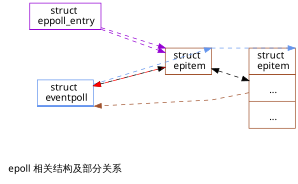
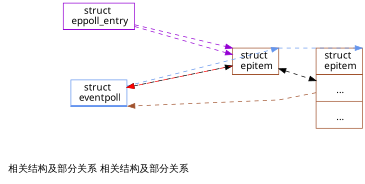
node "epoll 相关结构及部分关系": label "epoll 相关结构及部分关系" -> "相关结构及部分关系 相关结构及部分关系"
